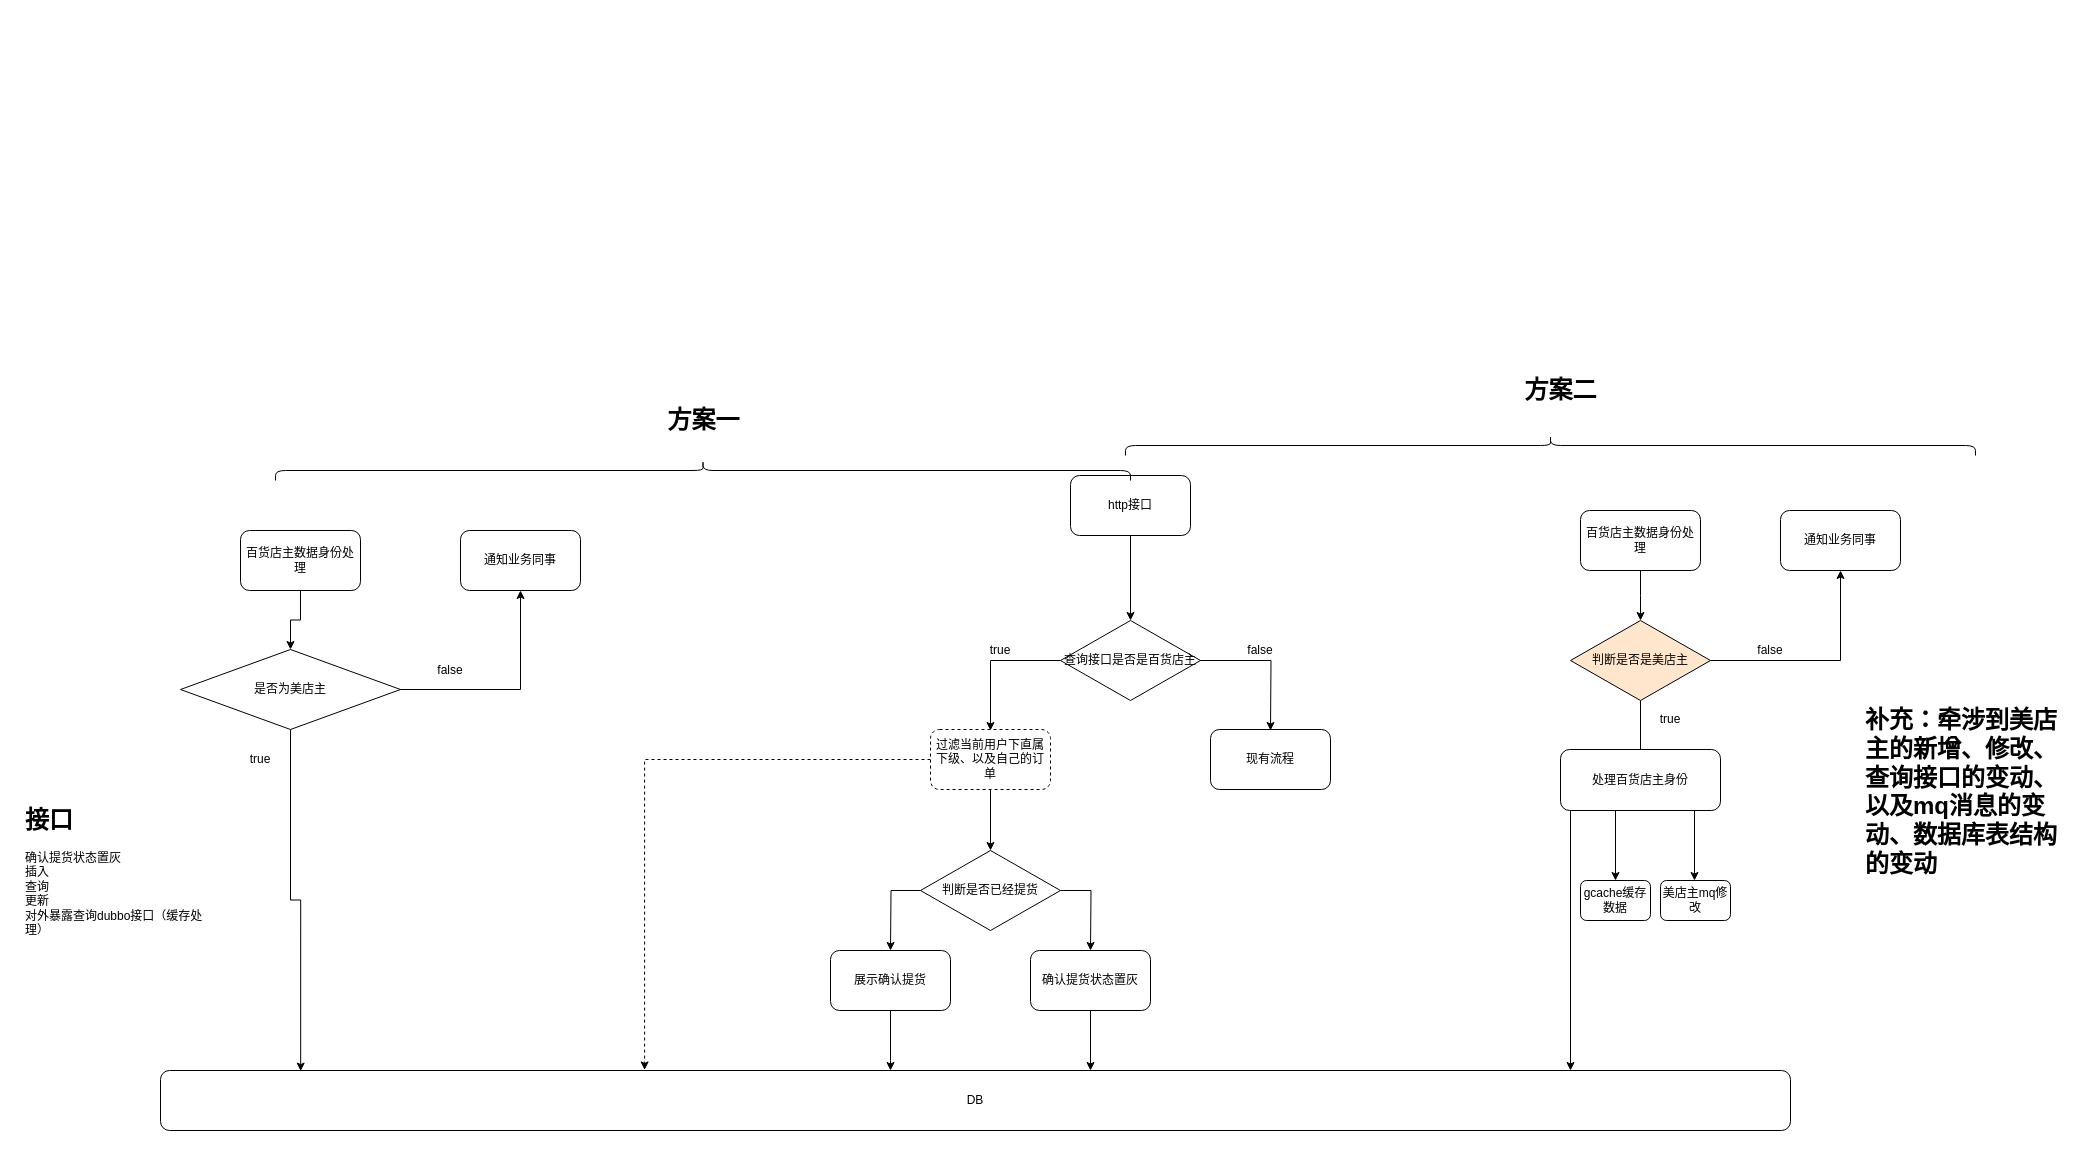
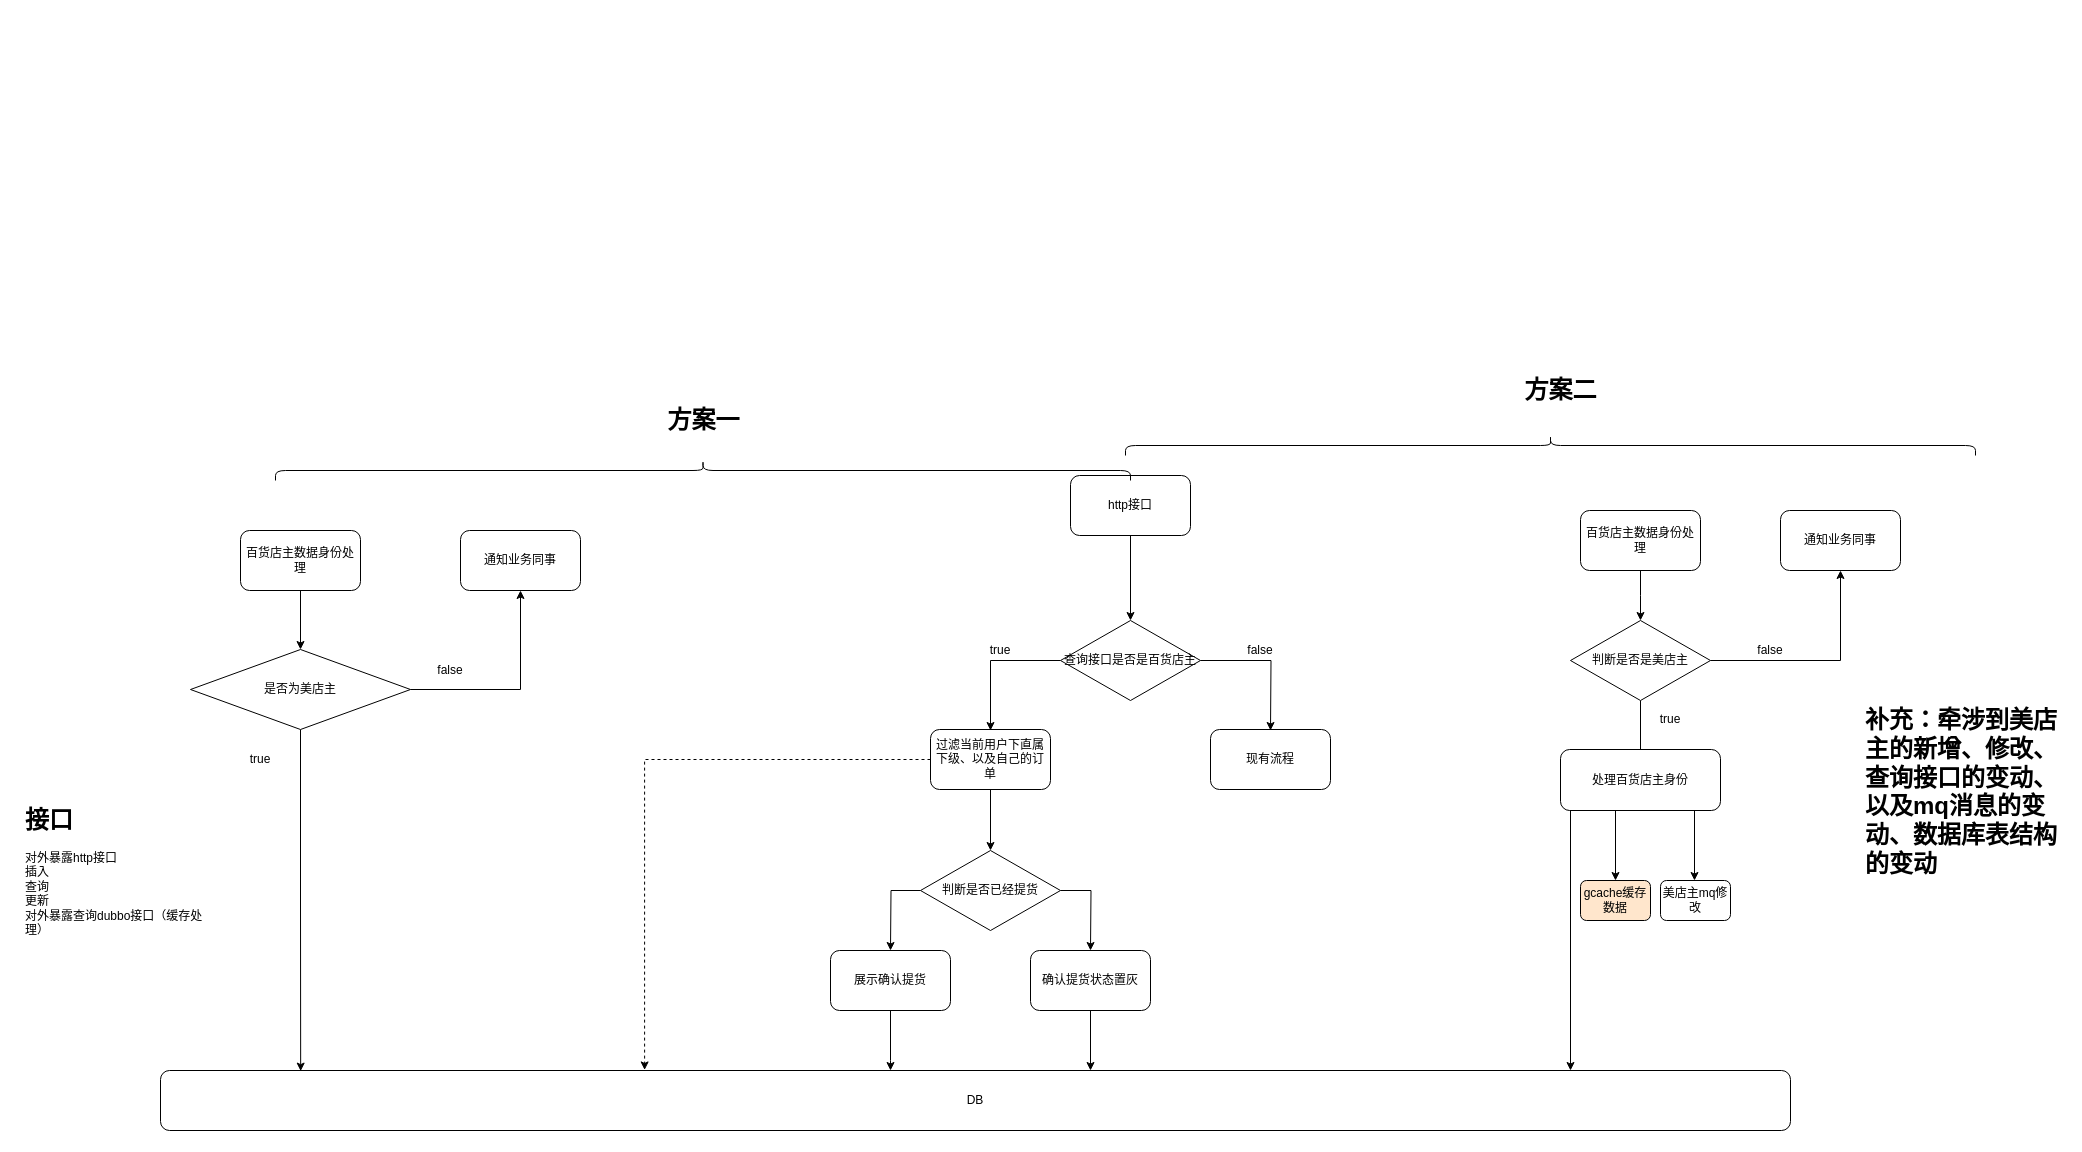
node "判断是否是美店主": fillcolor #ffe6cc -> #ffffff
node "是否为美店主": moved (291, 690) -> (301, 690)
node "过滤当前用户下直属下级、以及自己的订单": style dashed -> solid
node "接口 确认提货状态置灰 插入 查询 更新 对外暴露查询dubbo接口（缓存处理）": label "接口 确认提货状态置灰 插入 查询 更新 对外暴露查询dubbo接口（缓存处理）" -> "接口 对外暴露http接口 插入 查询 更新 对外暴露查询dubbo接口（缓存处理）"
node "gcache缓存数据": fillcolor #ffffff -> #ffe6cc
